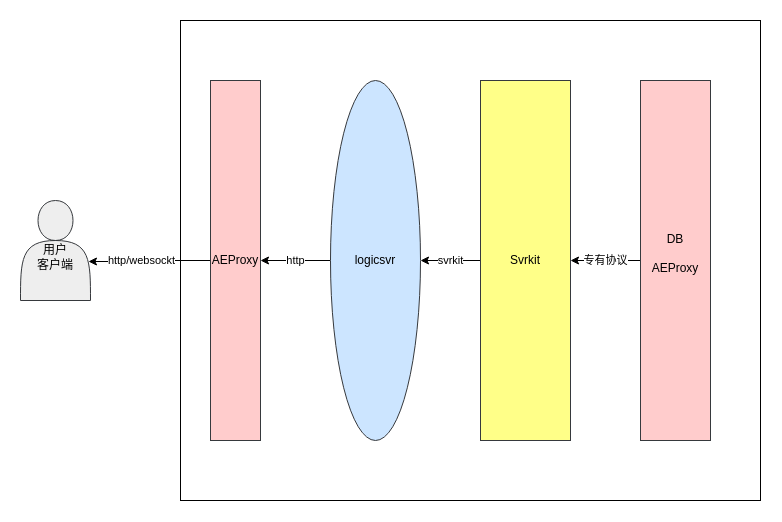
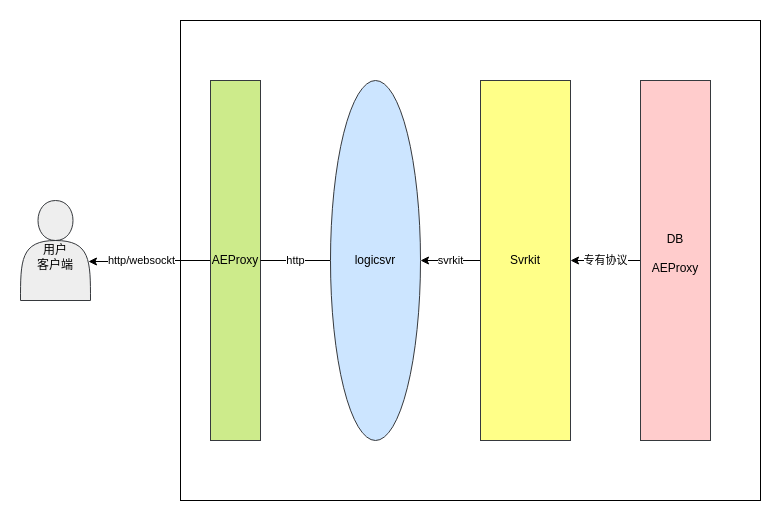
node "AEProxy": fillcolor #ffcccc -> #cdeb8b
edge "logicsvr" -> "AEProxy": arrowhead classic -> none
